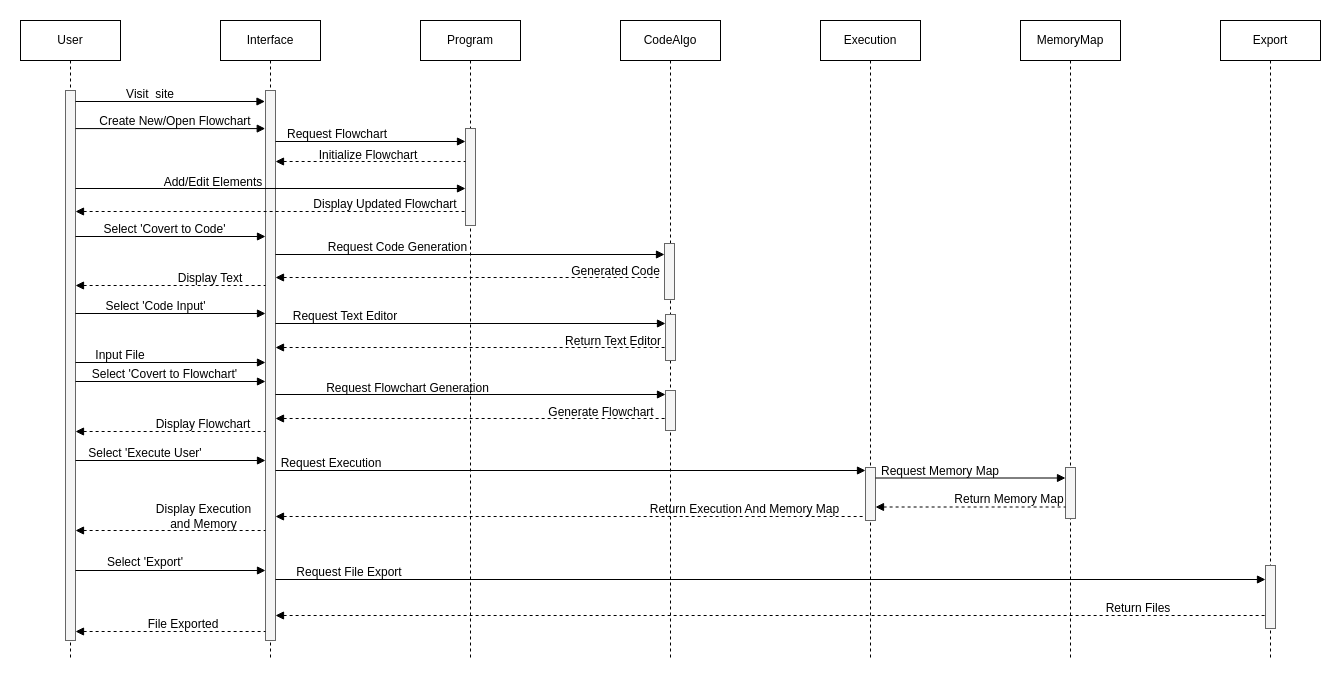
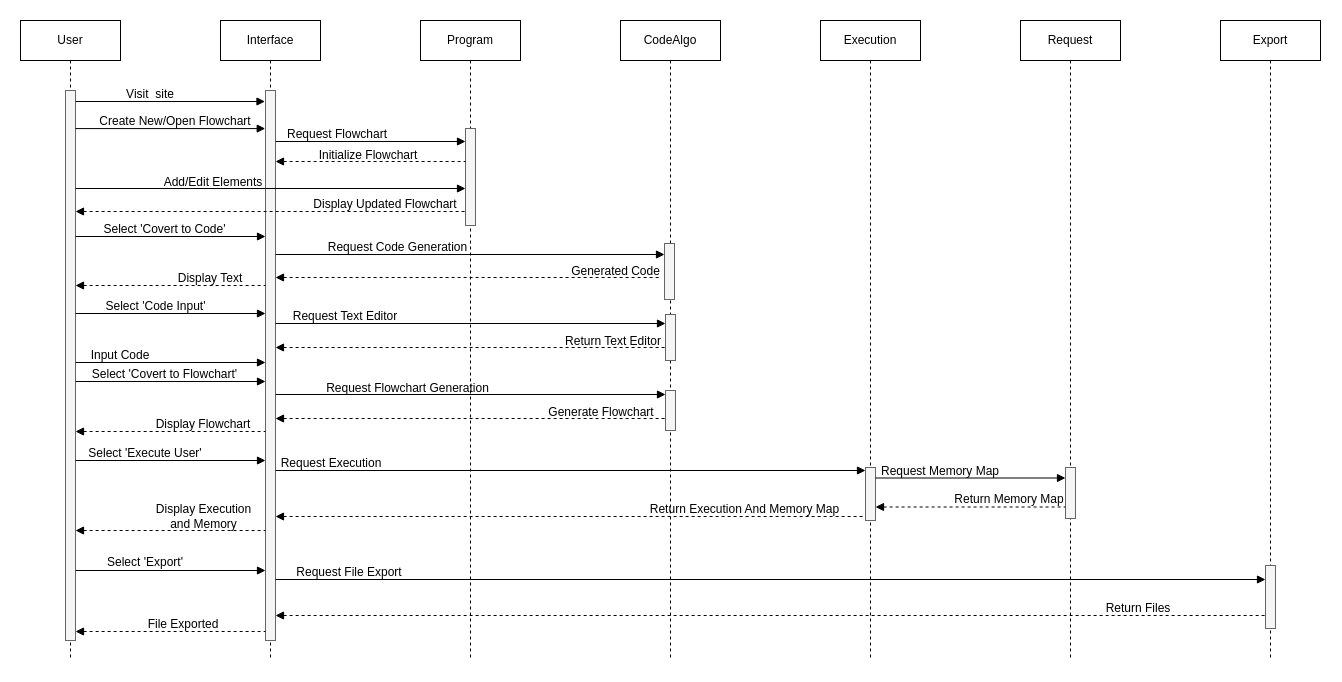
node "MemoryMap": label "MemoryMap" -> "Request"
node "Input File": label "Input File" -> "Input Code"
